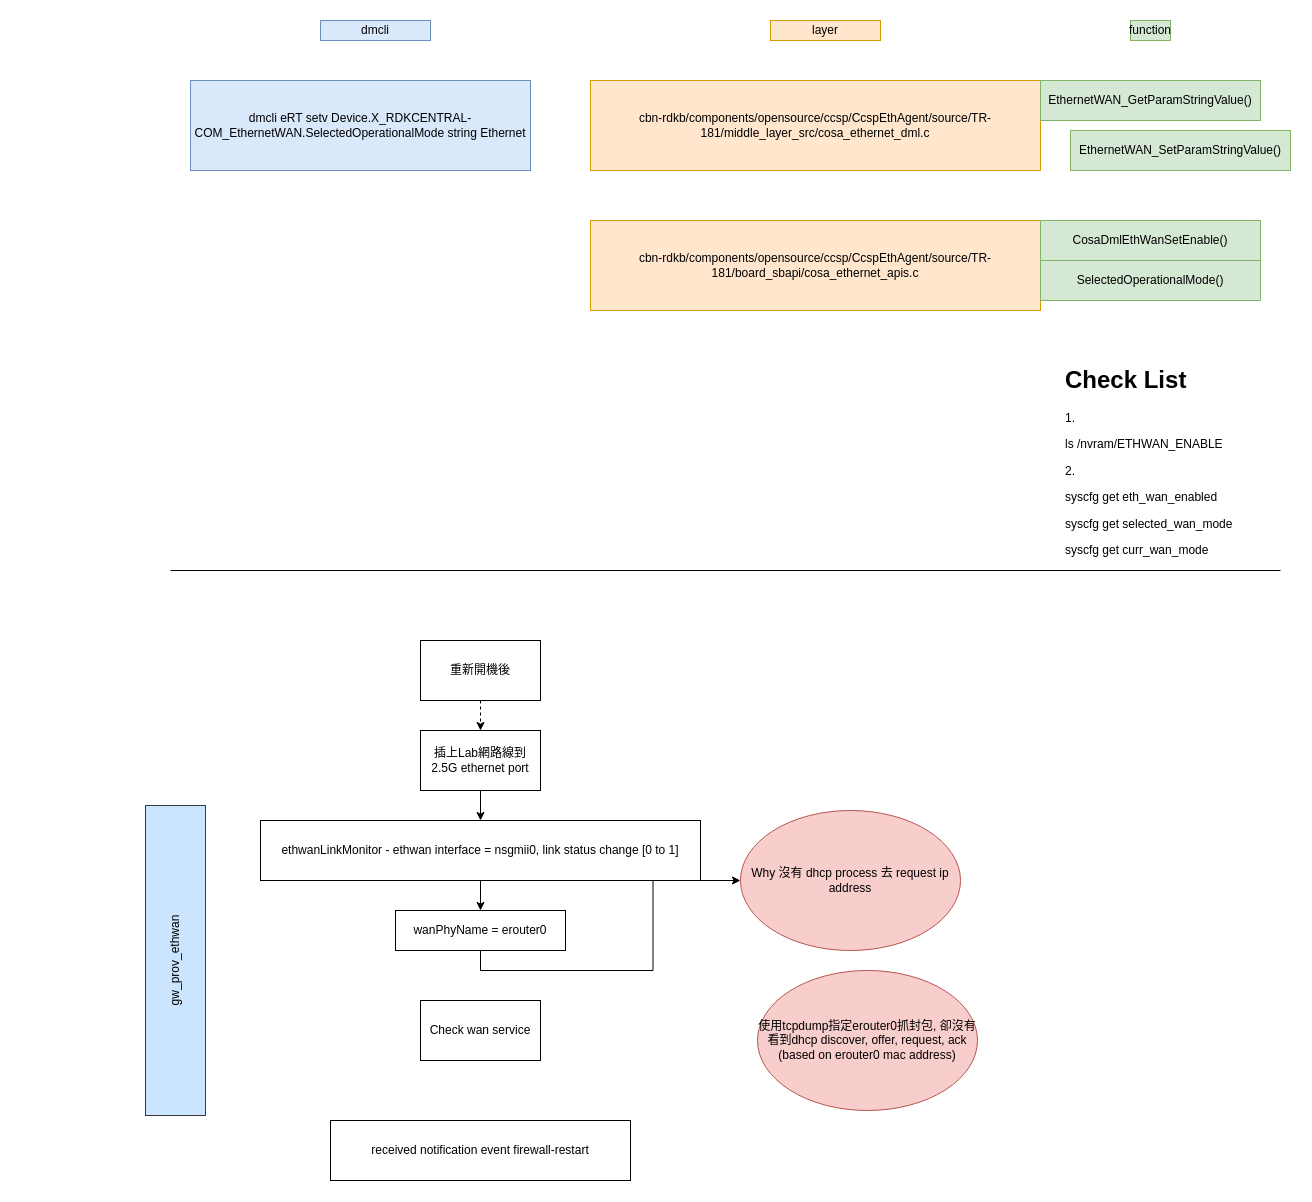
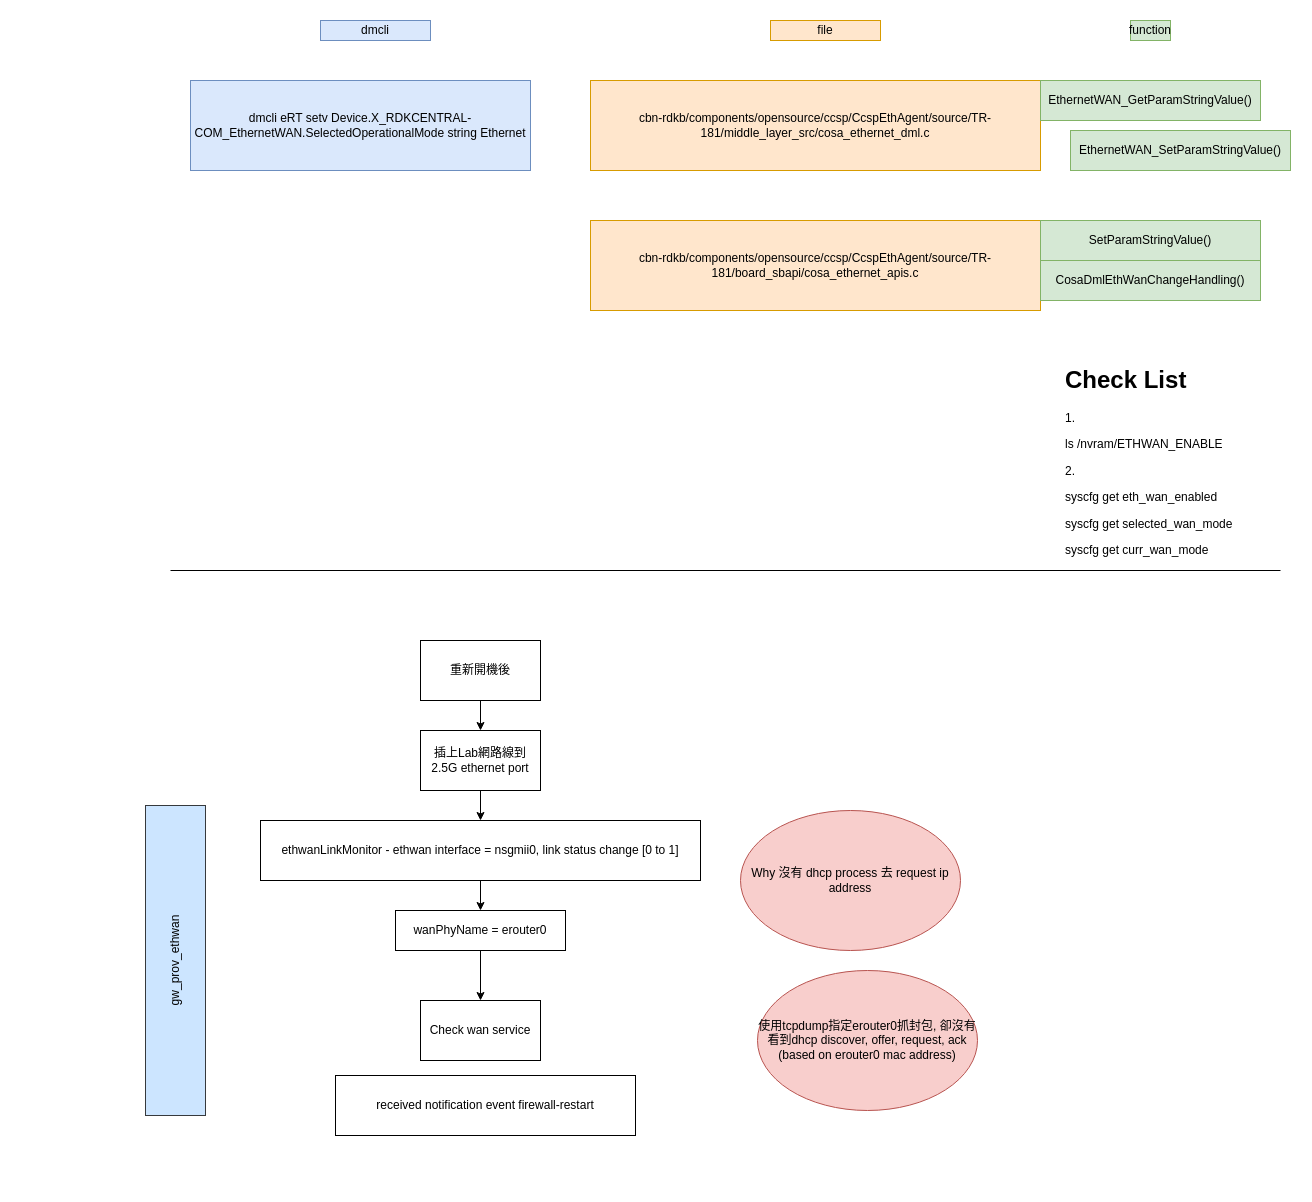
node "layer": label "layer" -> "file"
node "CosaDmlEthWanSetEnable()": label "CosaDmlEthWanSetEnable()" -> "SetParamStringValue()"
node "SelectedOperationalMode()": label "SelectedOperationalMode()" -> "CosaDmlEthWanChangeHandling()"
edge "重新開機後" -> "插上Lab網路線到2.5G ethernet port": style dashed -> solid
edge "wanPhyName = erouter0" -> "Why 沒有 dhcp process 去 request ip address": now "wanPhyName = erouter0" -> "Check wan service"
node "received notification event firewall-restart": moved (481, 1151) -> (486, 1106)
